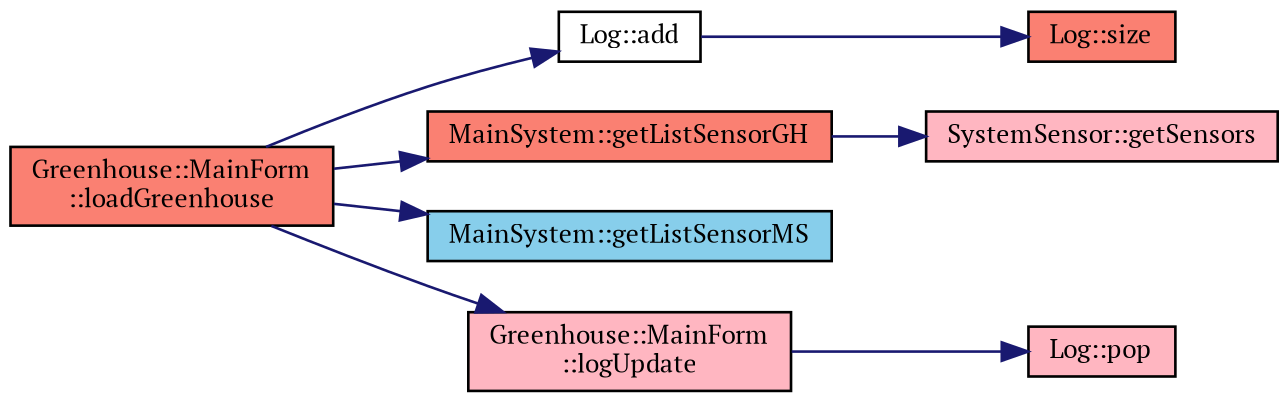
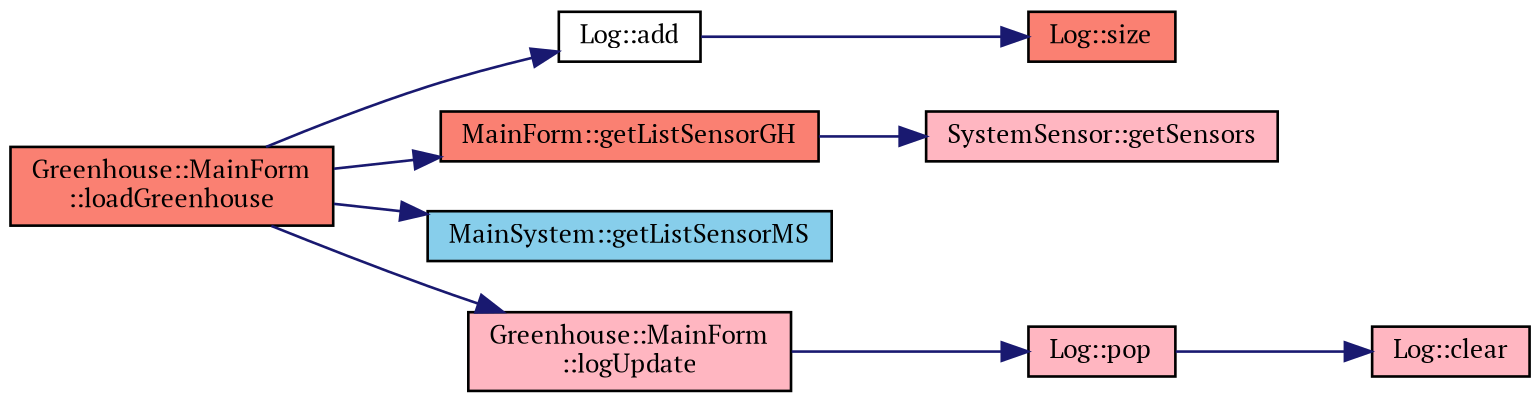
node "MainSystem::getListSensorGH": label "MainSystem::getListSensorGH" -> "MainForm::getListSensorGH"
node "Log::clear": added
